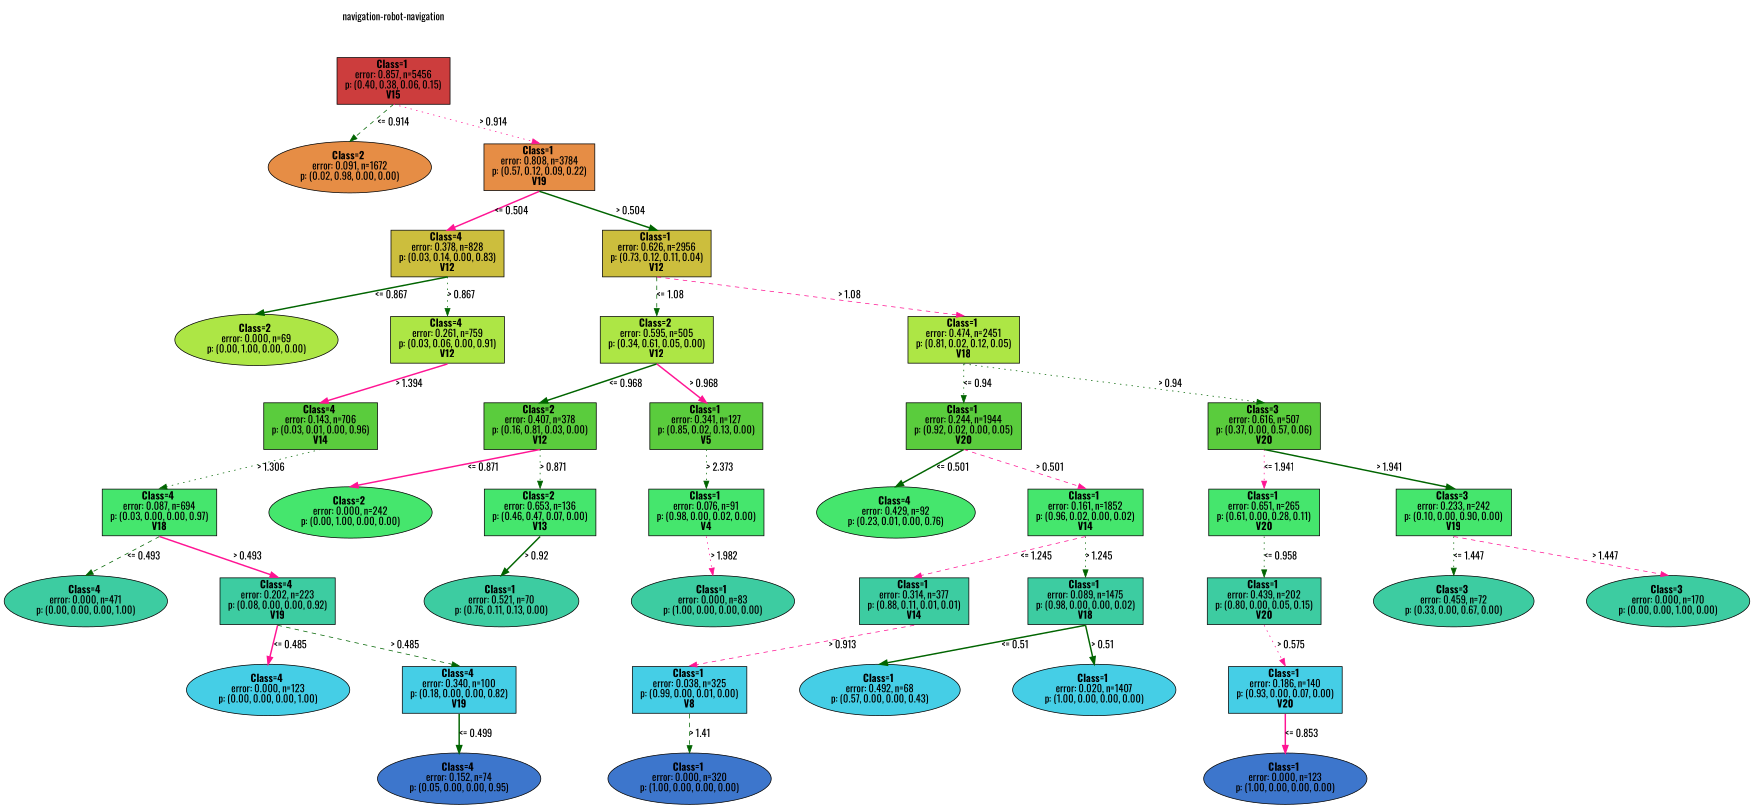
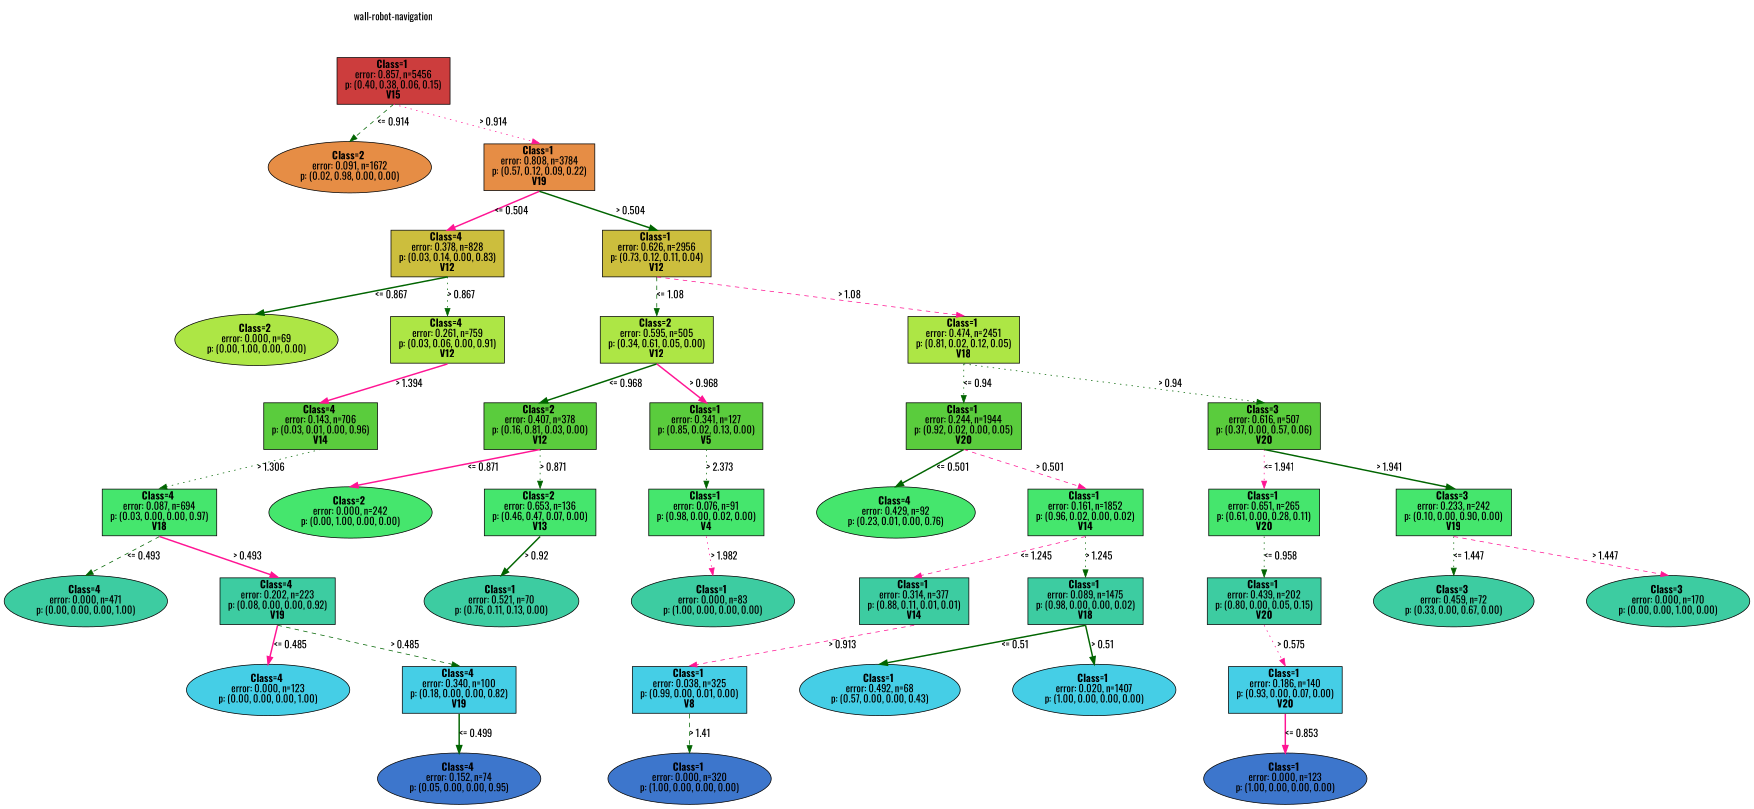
node "navigation-robot-navigation": label "navigation-robot-navigation" -> "wall-robot-navigation"
